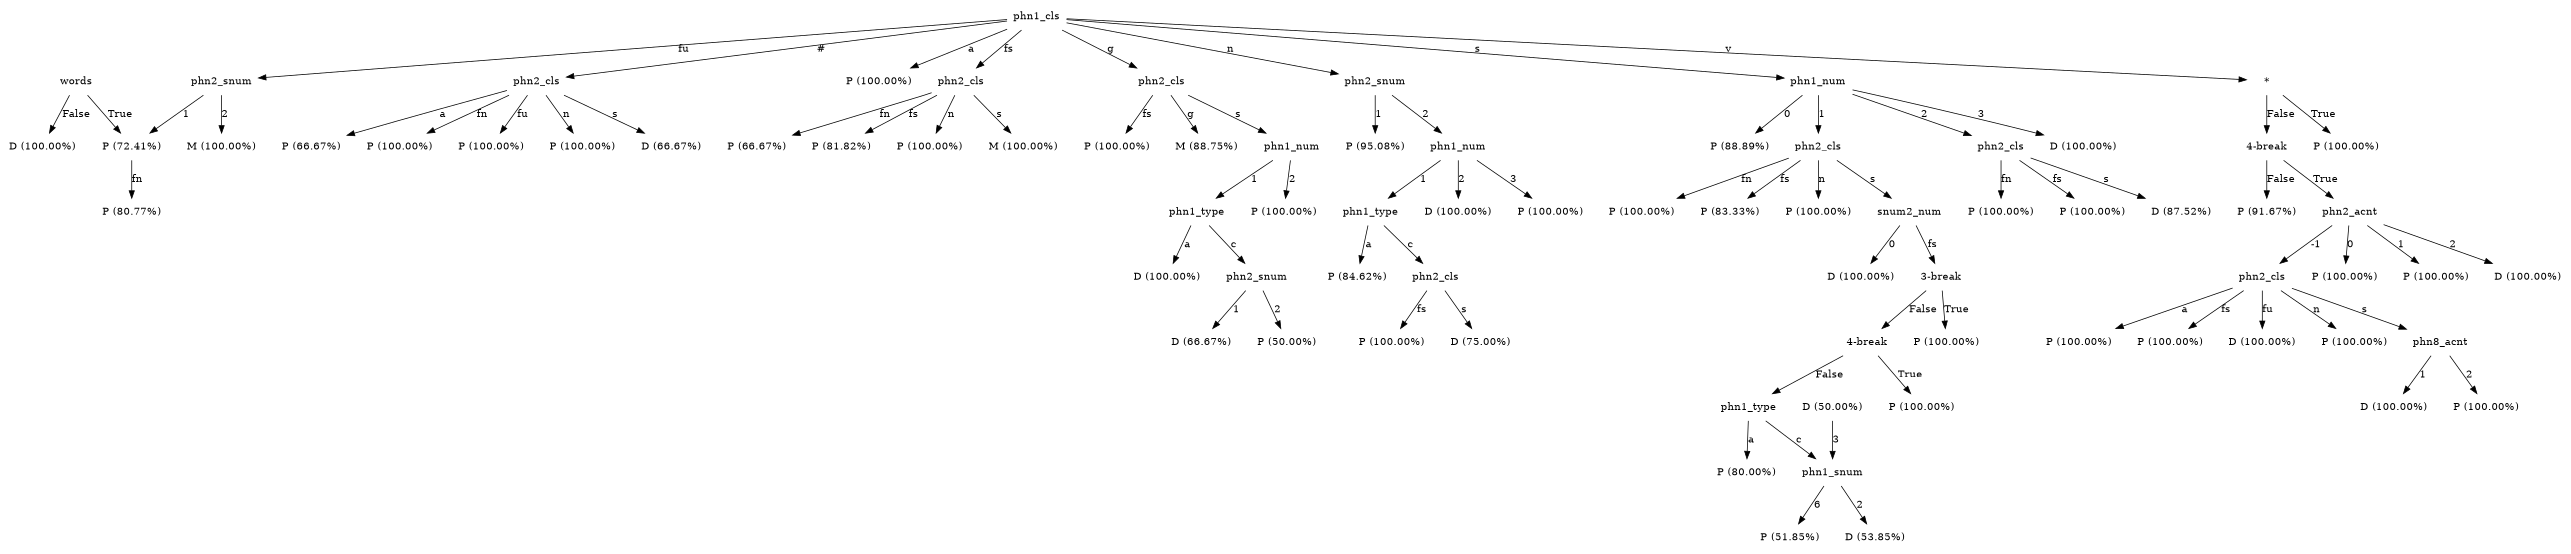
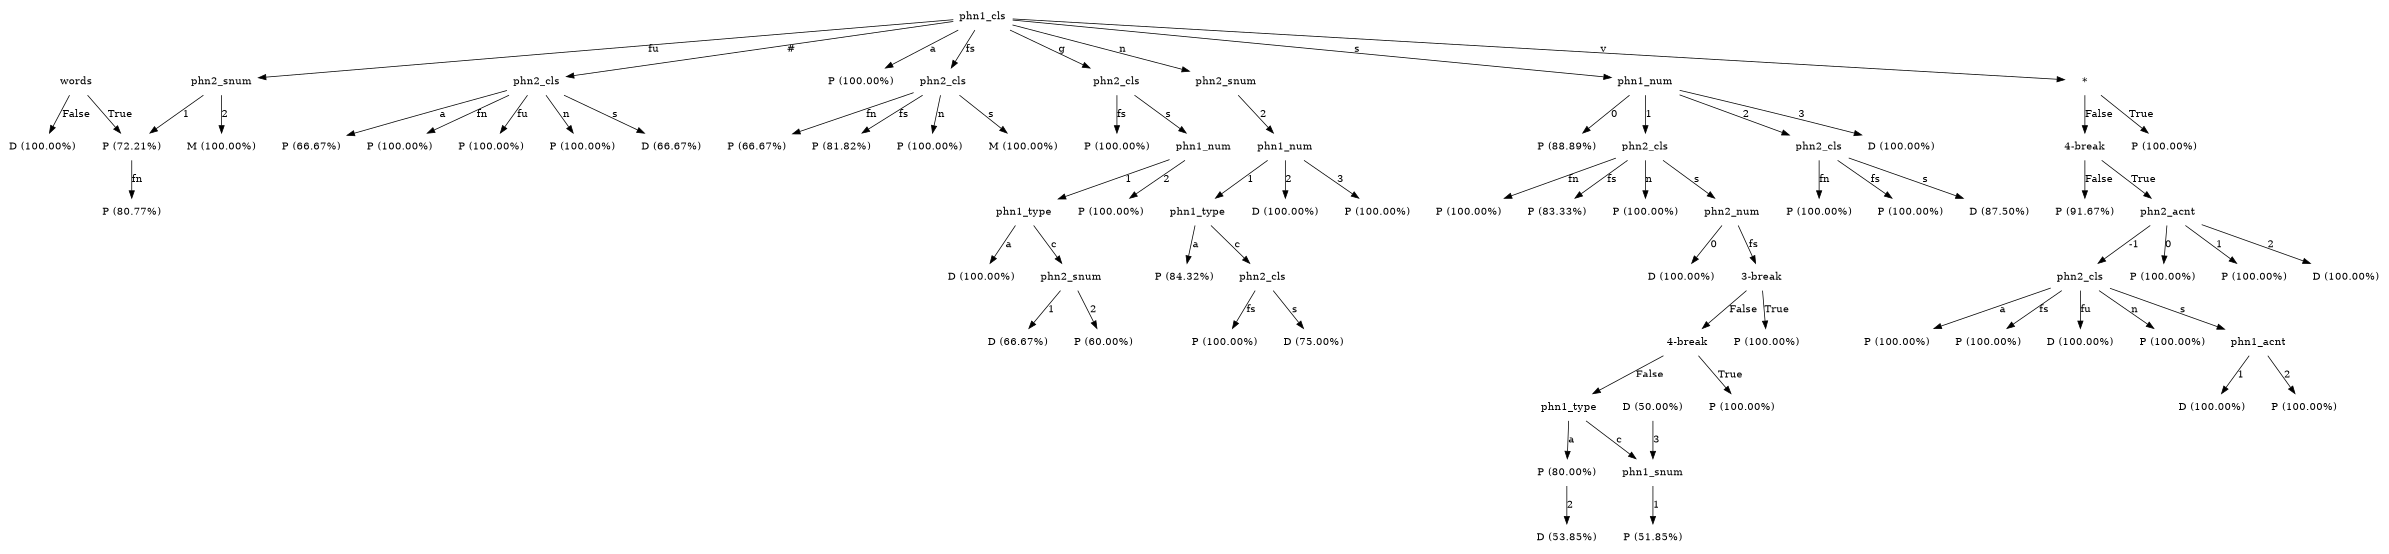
node "P (72.41%)": label "P (72.41%)" -> "P (72.21%)"
node "M (88.75%)": removed
node "P (95.08%)": removed
node "snum2_num": label "snum2_num" -> "phn2_num"
node "D (87.52%)": label "D (87.52%)" -> "D (87.50%)"
node "P (84.62%)": label "P (84.62%)" -> "P (84.32%)"
node "P (50.00%)": label "P (50.00%)" -> "P (60.00%)"
node "phn8_acnt": label "phn8_acnt" -> "phn1_acnt"
edge "phn1_snum" -> "D (53.85%)": now "P (80.00%)" -> "D (53.85%)"
edge "phn1_snum" -> "P (51.85%)": label "6" -> "1"
